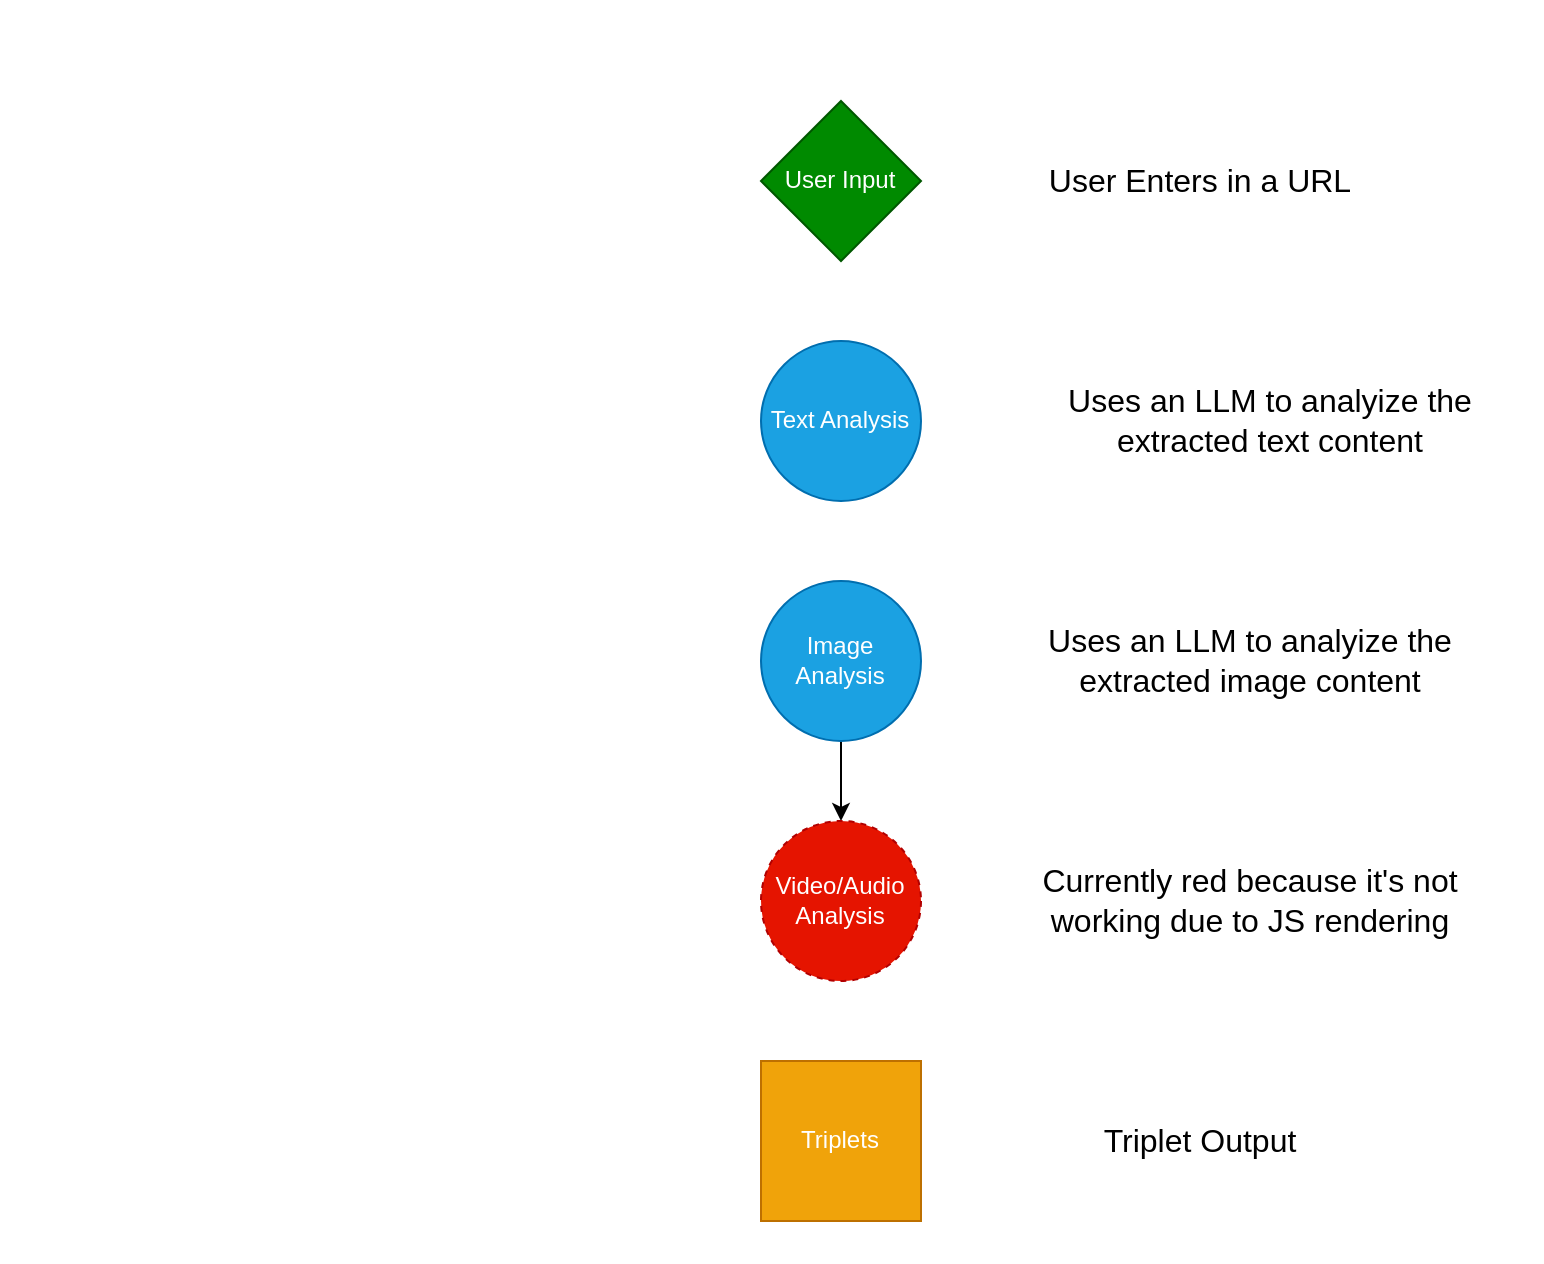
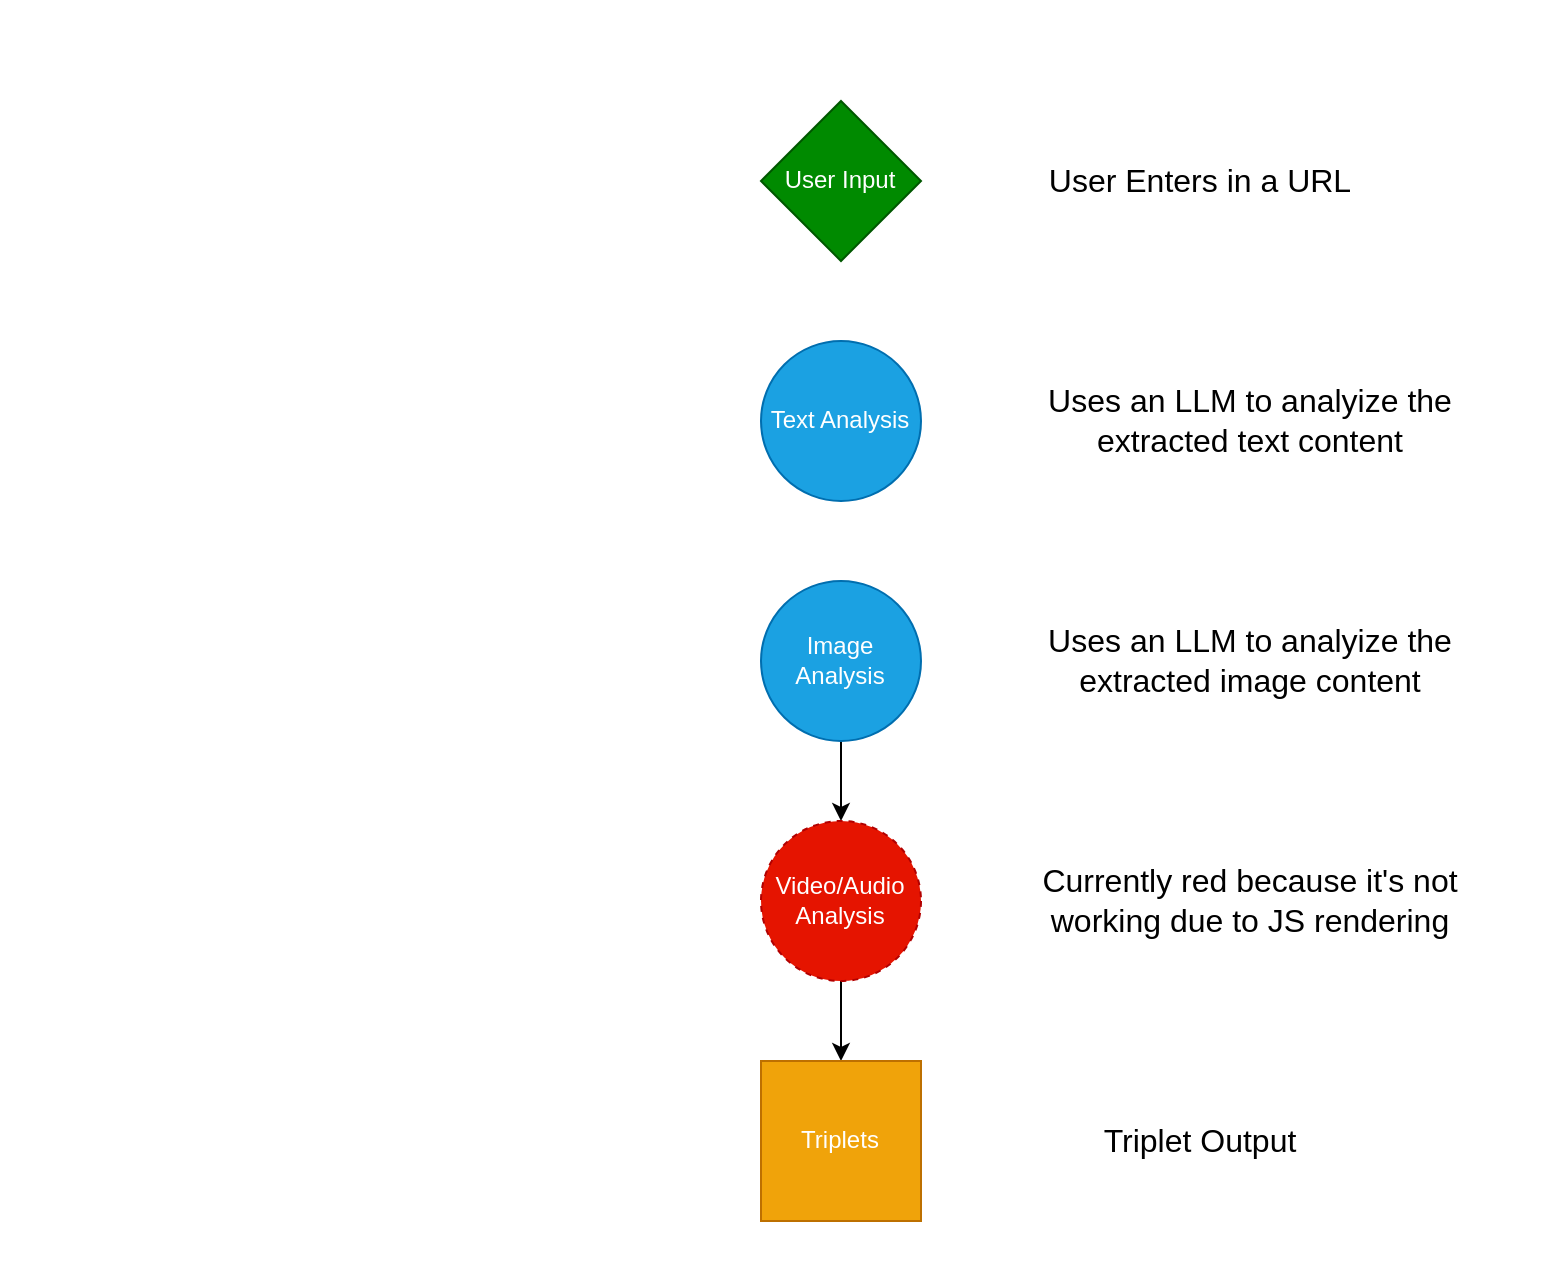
node "Uses an LLM to analyize the extracted text content": moved (1271, 421) -> (1251, 421)
edge "Video/Audio Analysis" -> "Triplets": added
